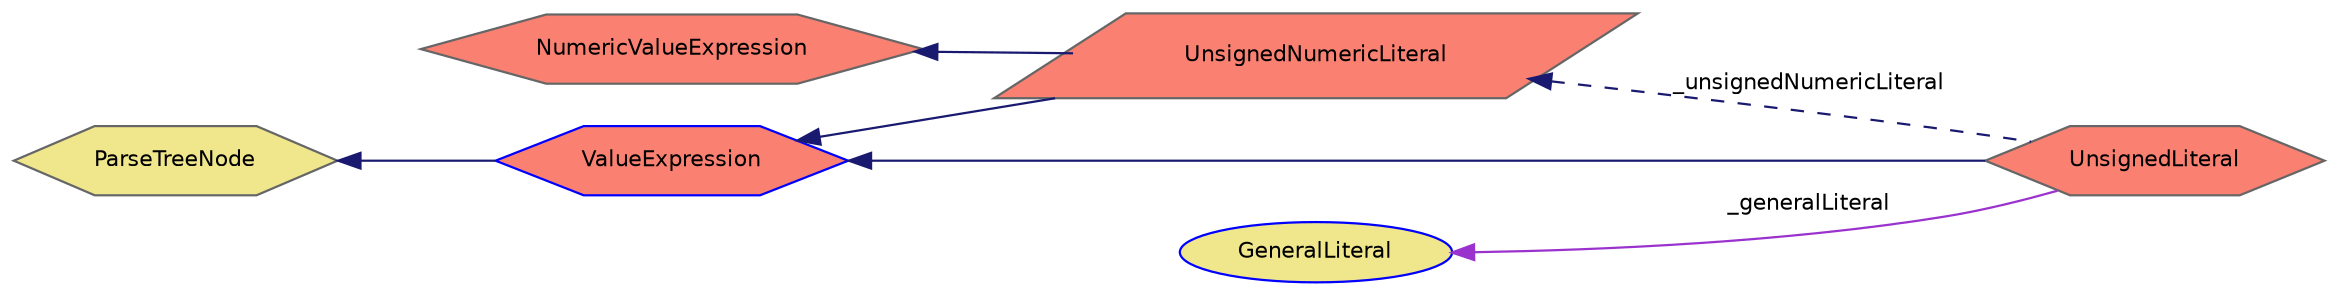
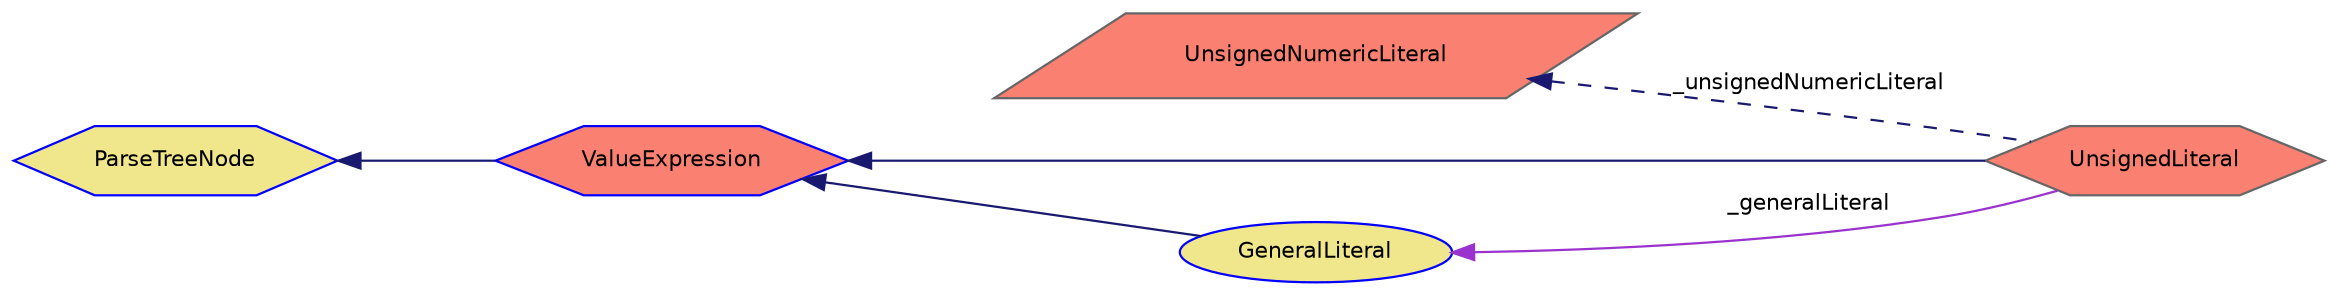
node "NumericValueExpression": removed
edge "UnsignedNumericLiteral" -> "ValueExpression": now "GeneralLiteral" -> "ValueExpression"
node "ParseTreeNode": color gray40 -> blue
